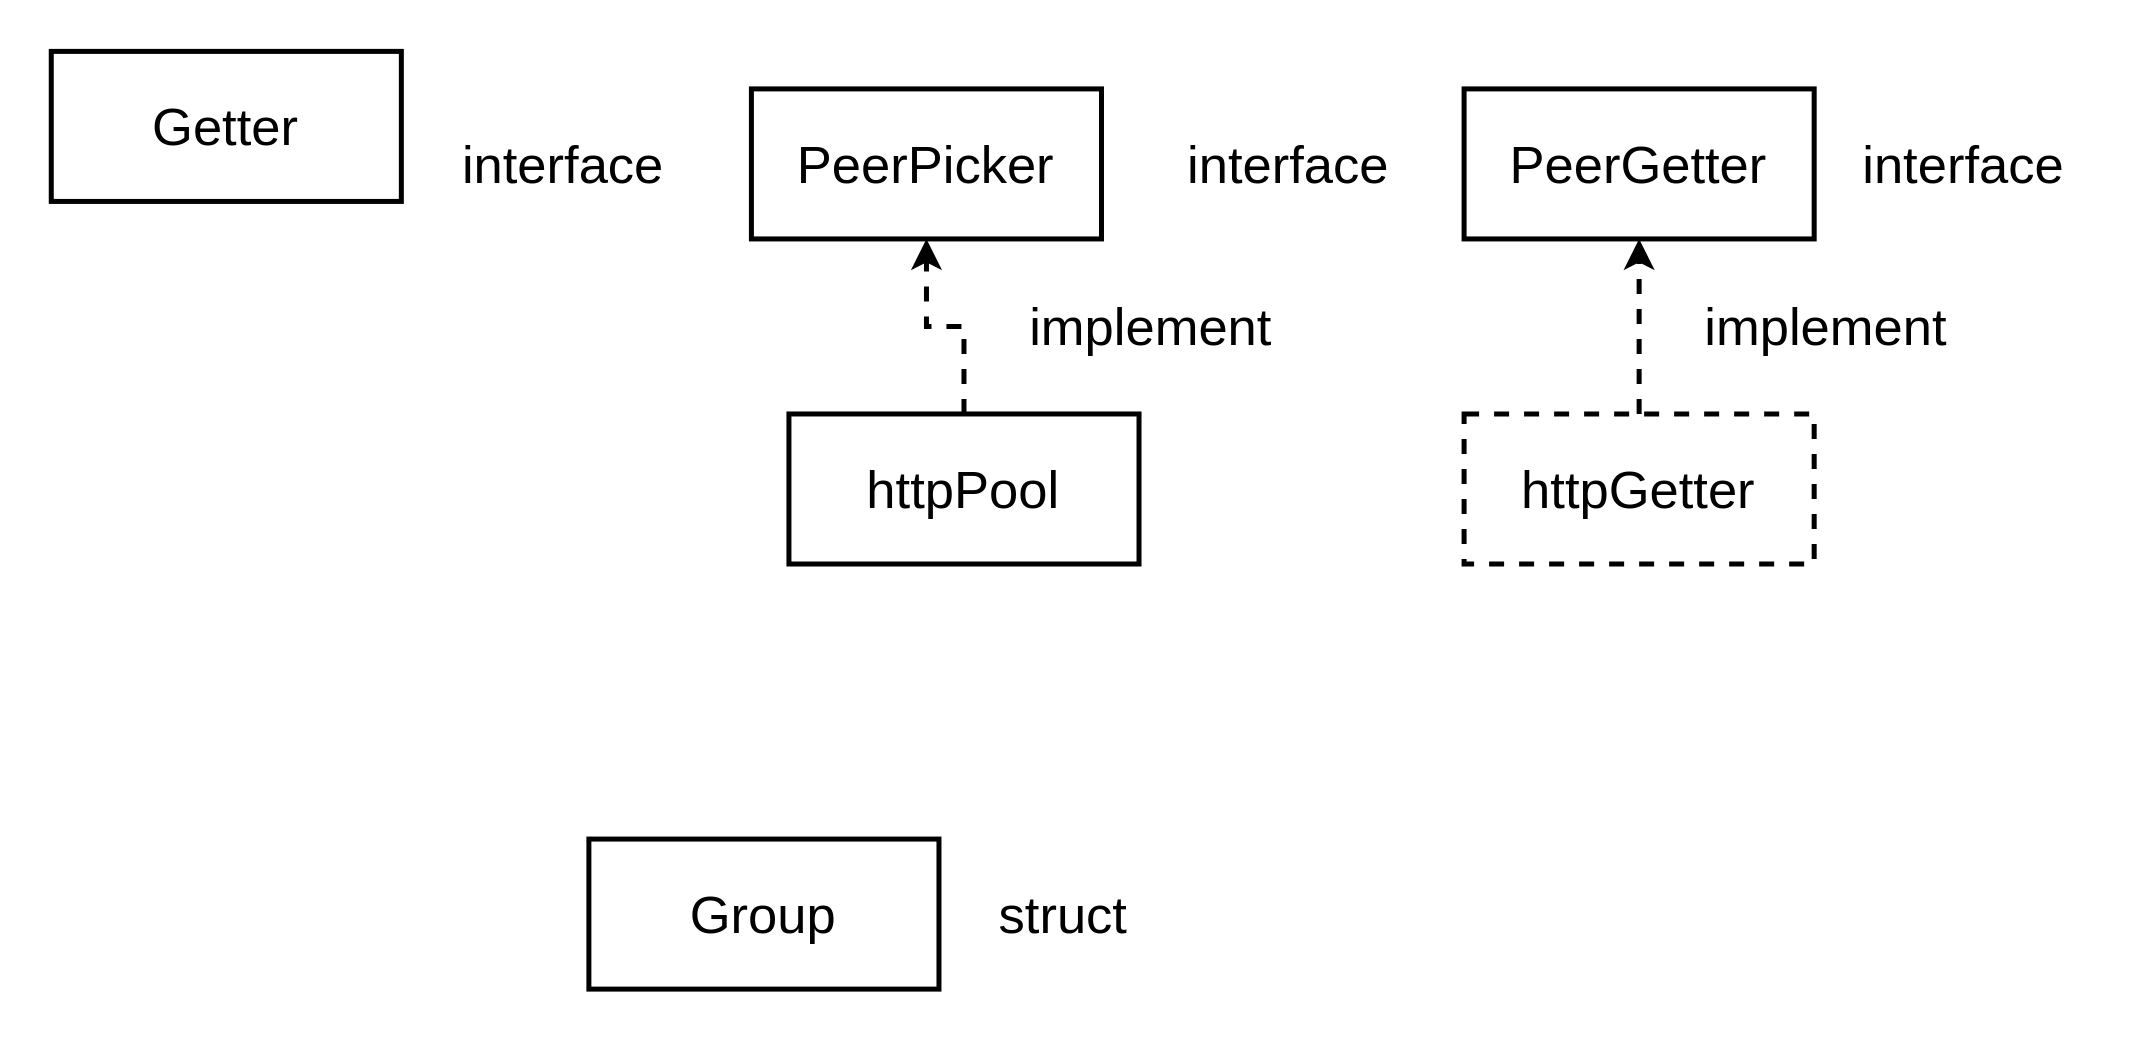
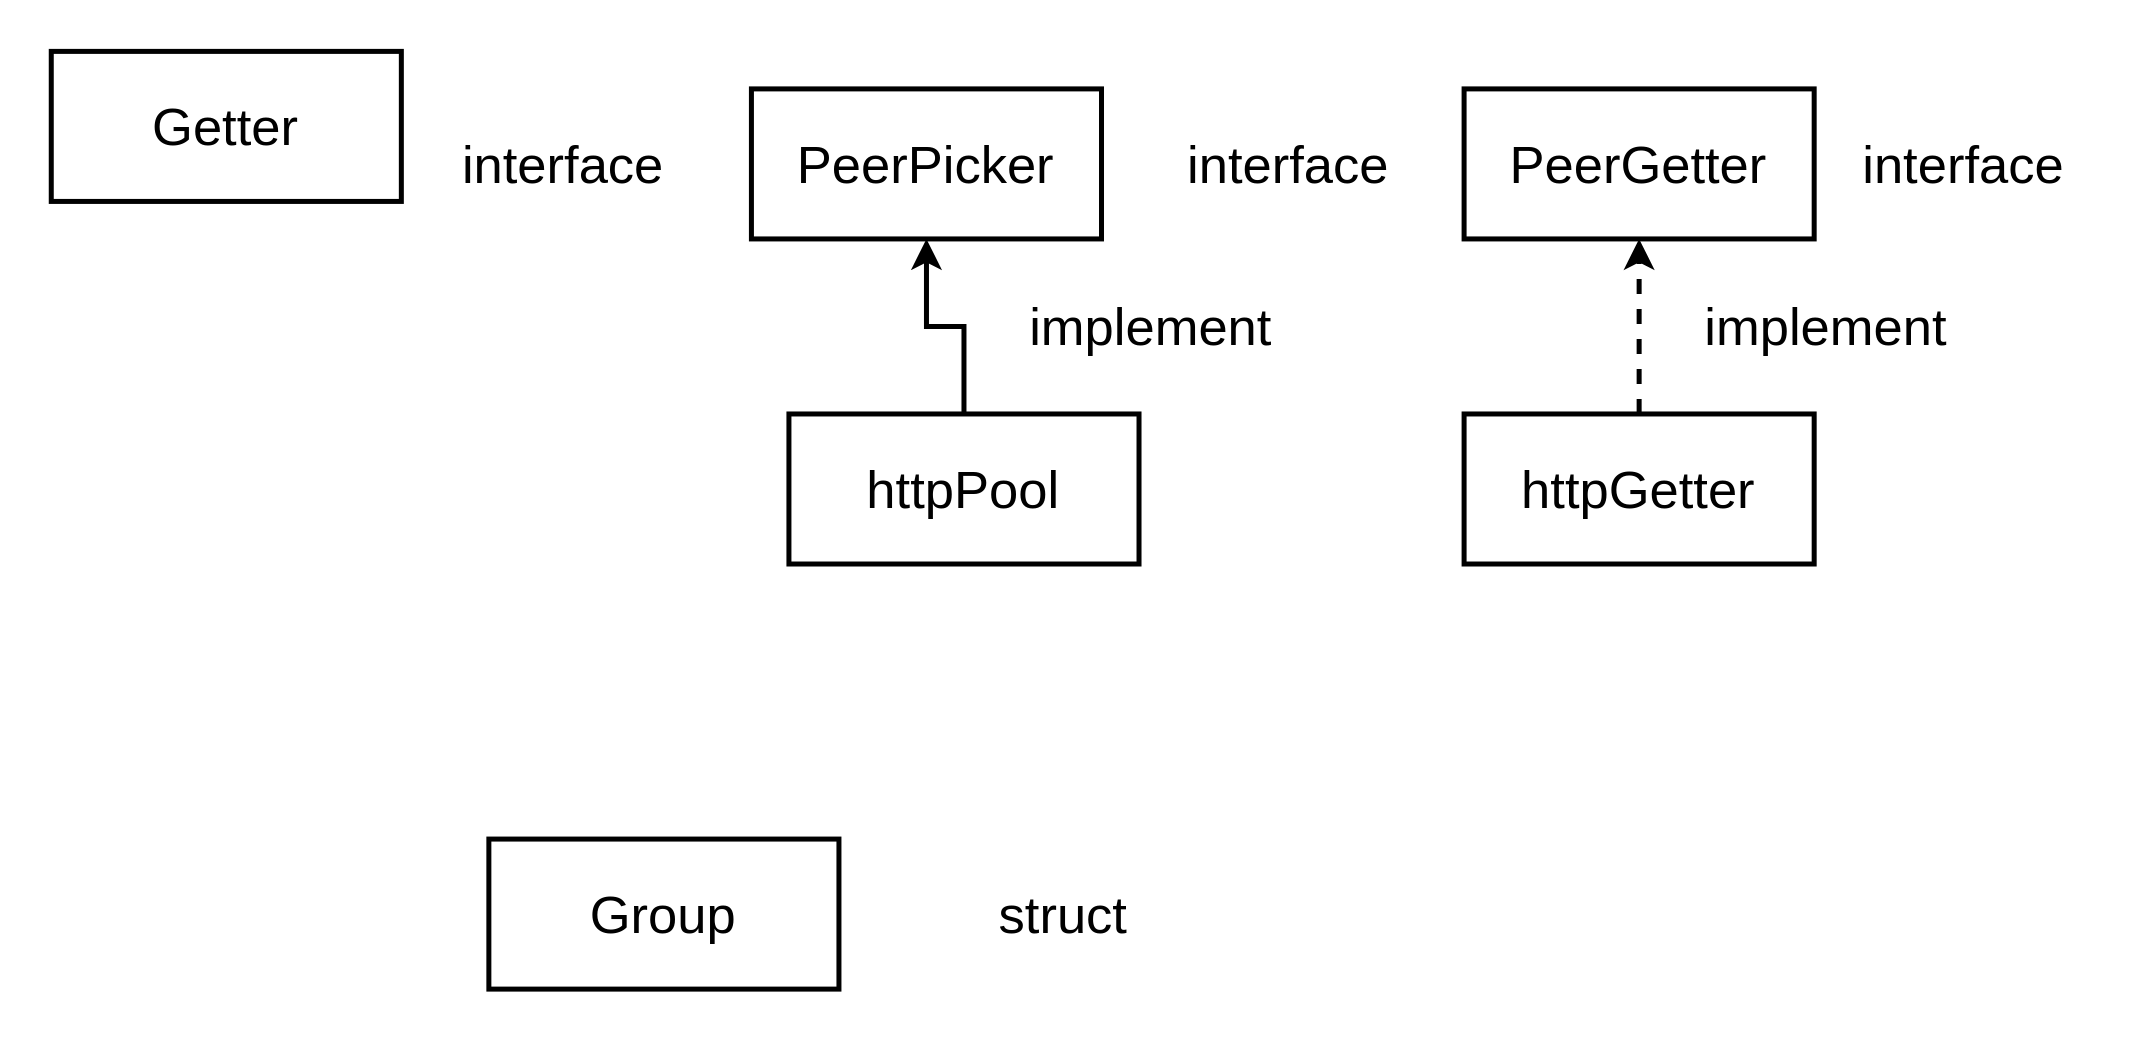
edge "httpPool" -> "PeerPicker": style dashed -> solid
node "httpGetter": style dashed -> solid
node "Group": moved (764, 914) -> (664, 914)
